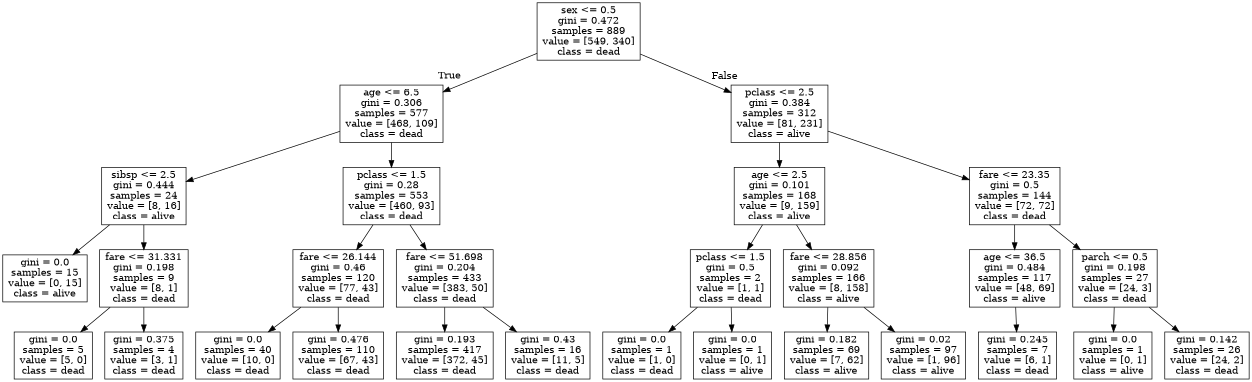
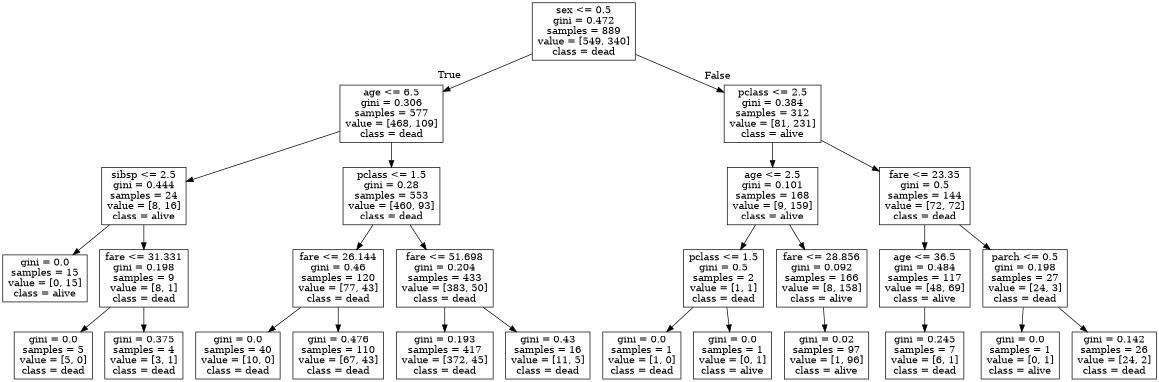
node "gini = 0.182 samples = 69 value = [7, 62] class = alive": removed
